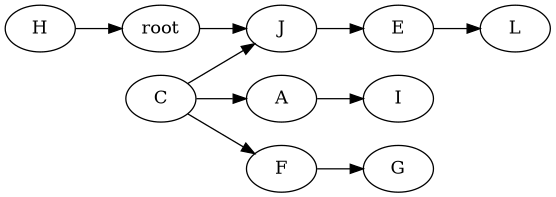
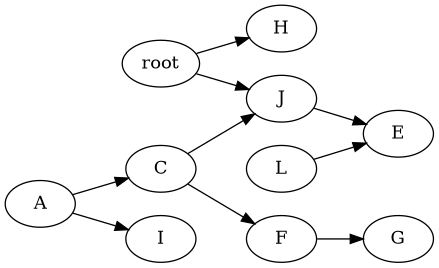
edge "H" -> "root": reversed
edge "E" -> "L": reversed
edge "C" -> "A": reversed
